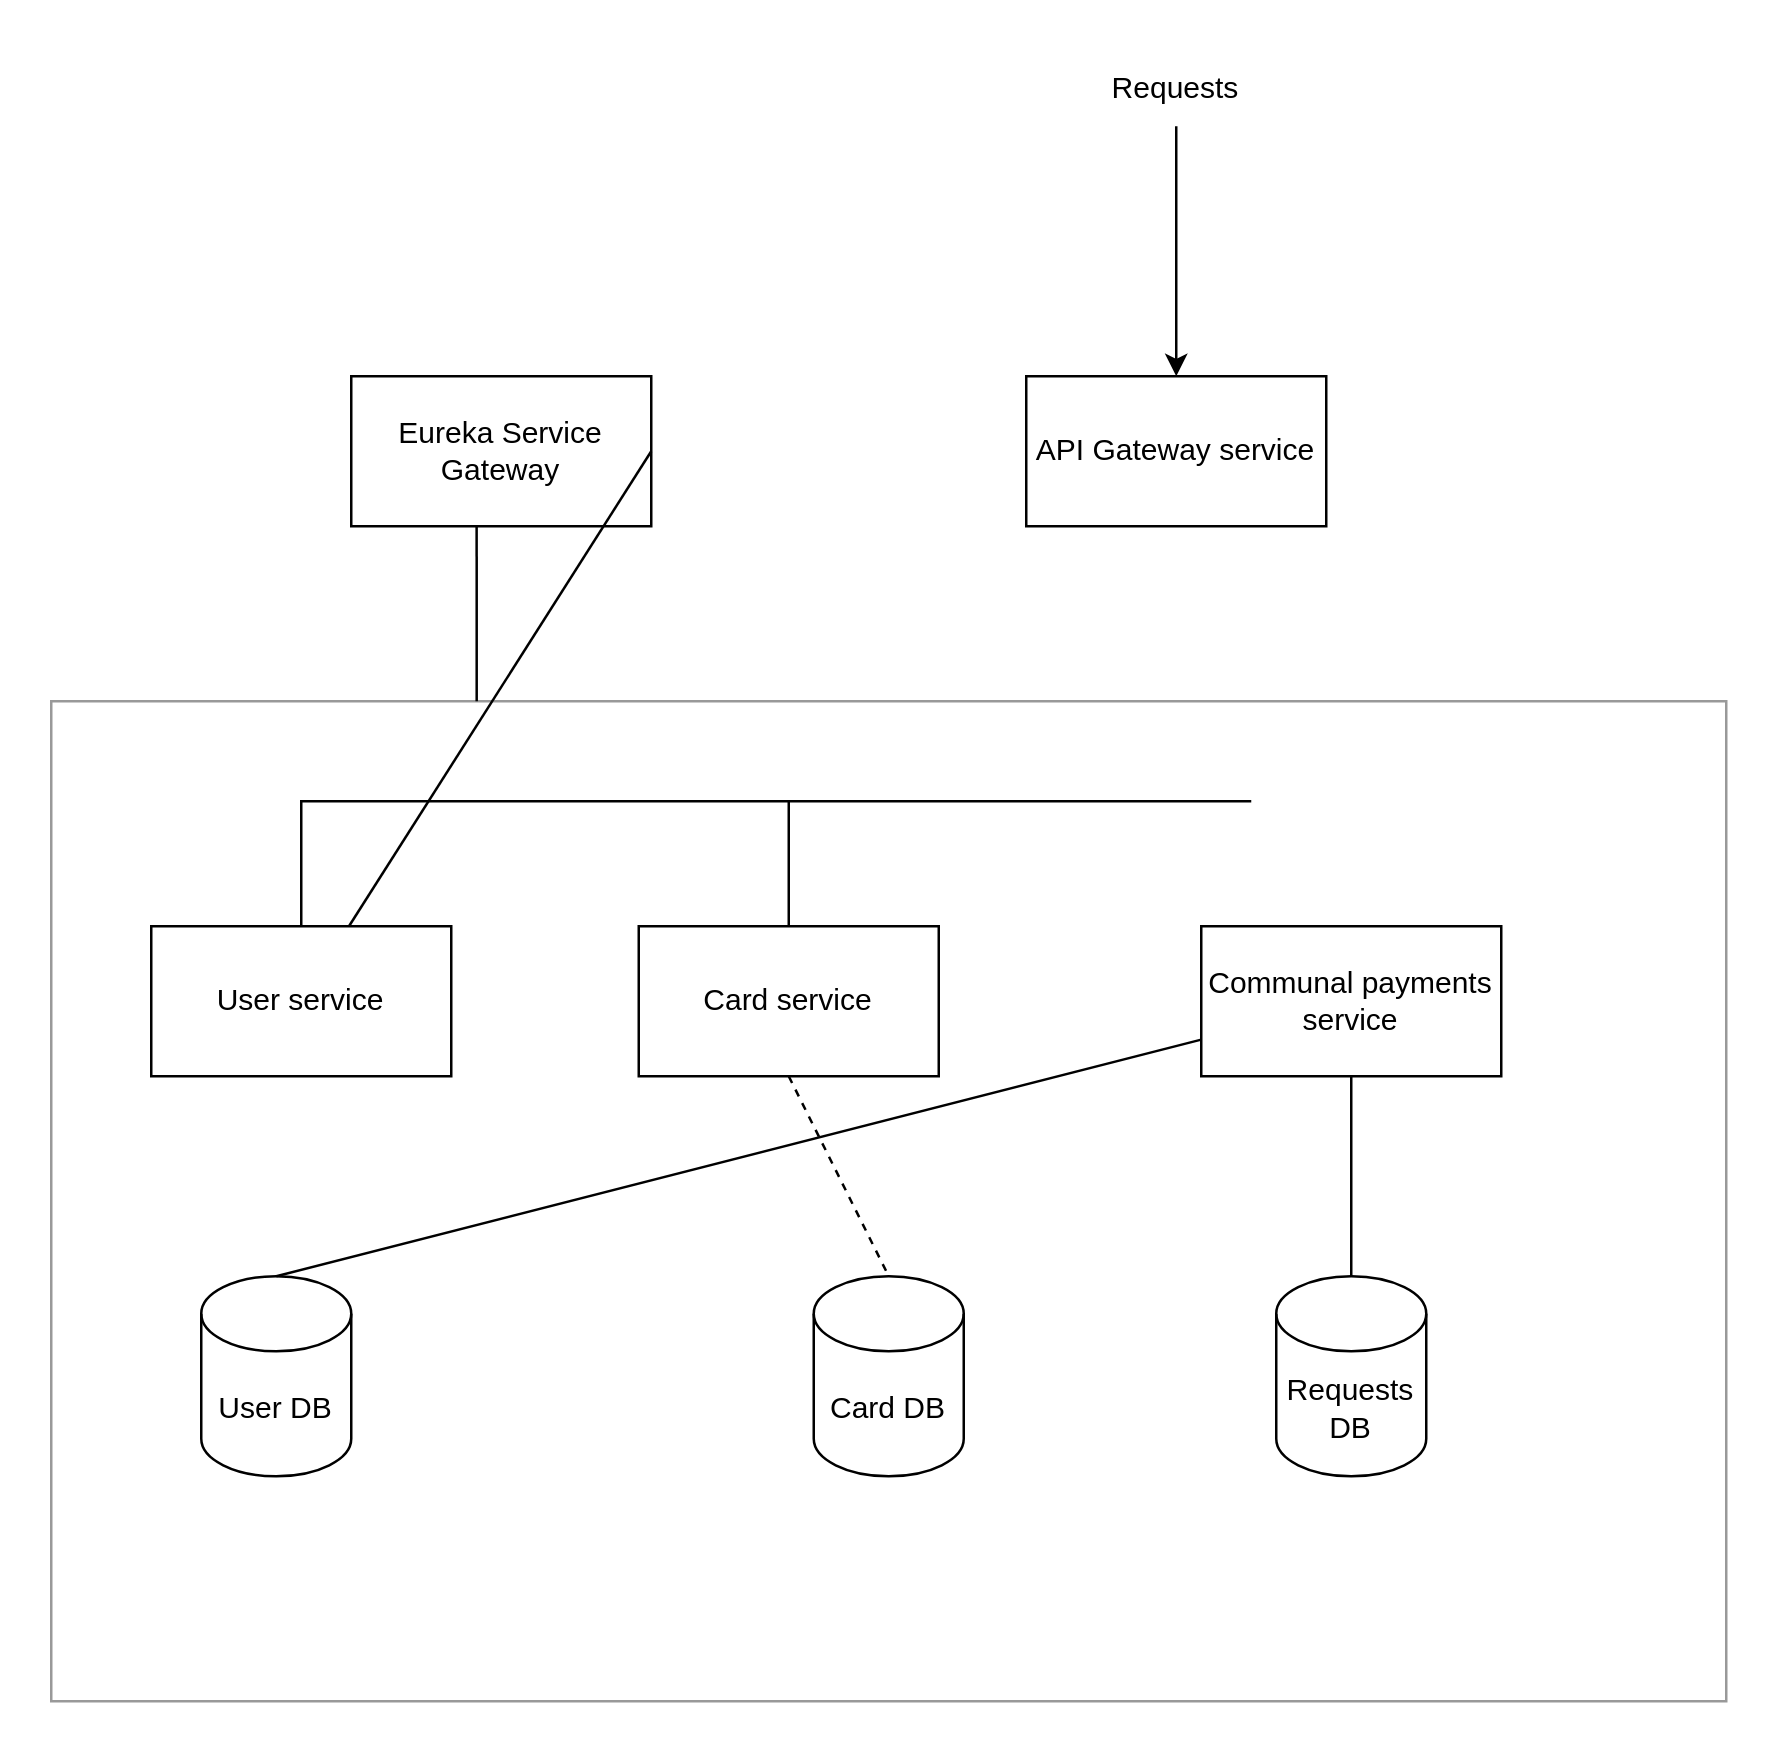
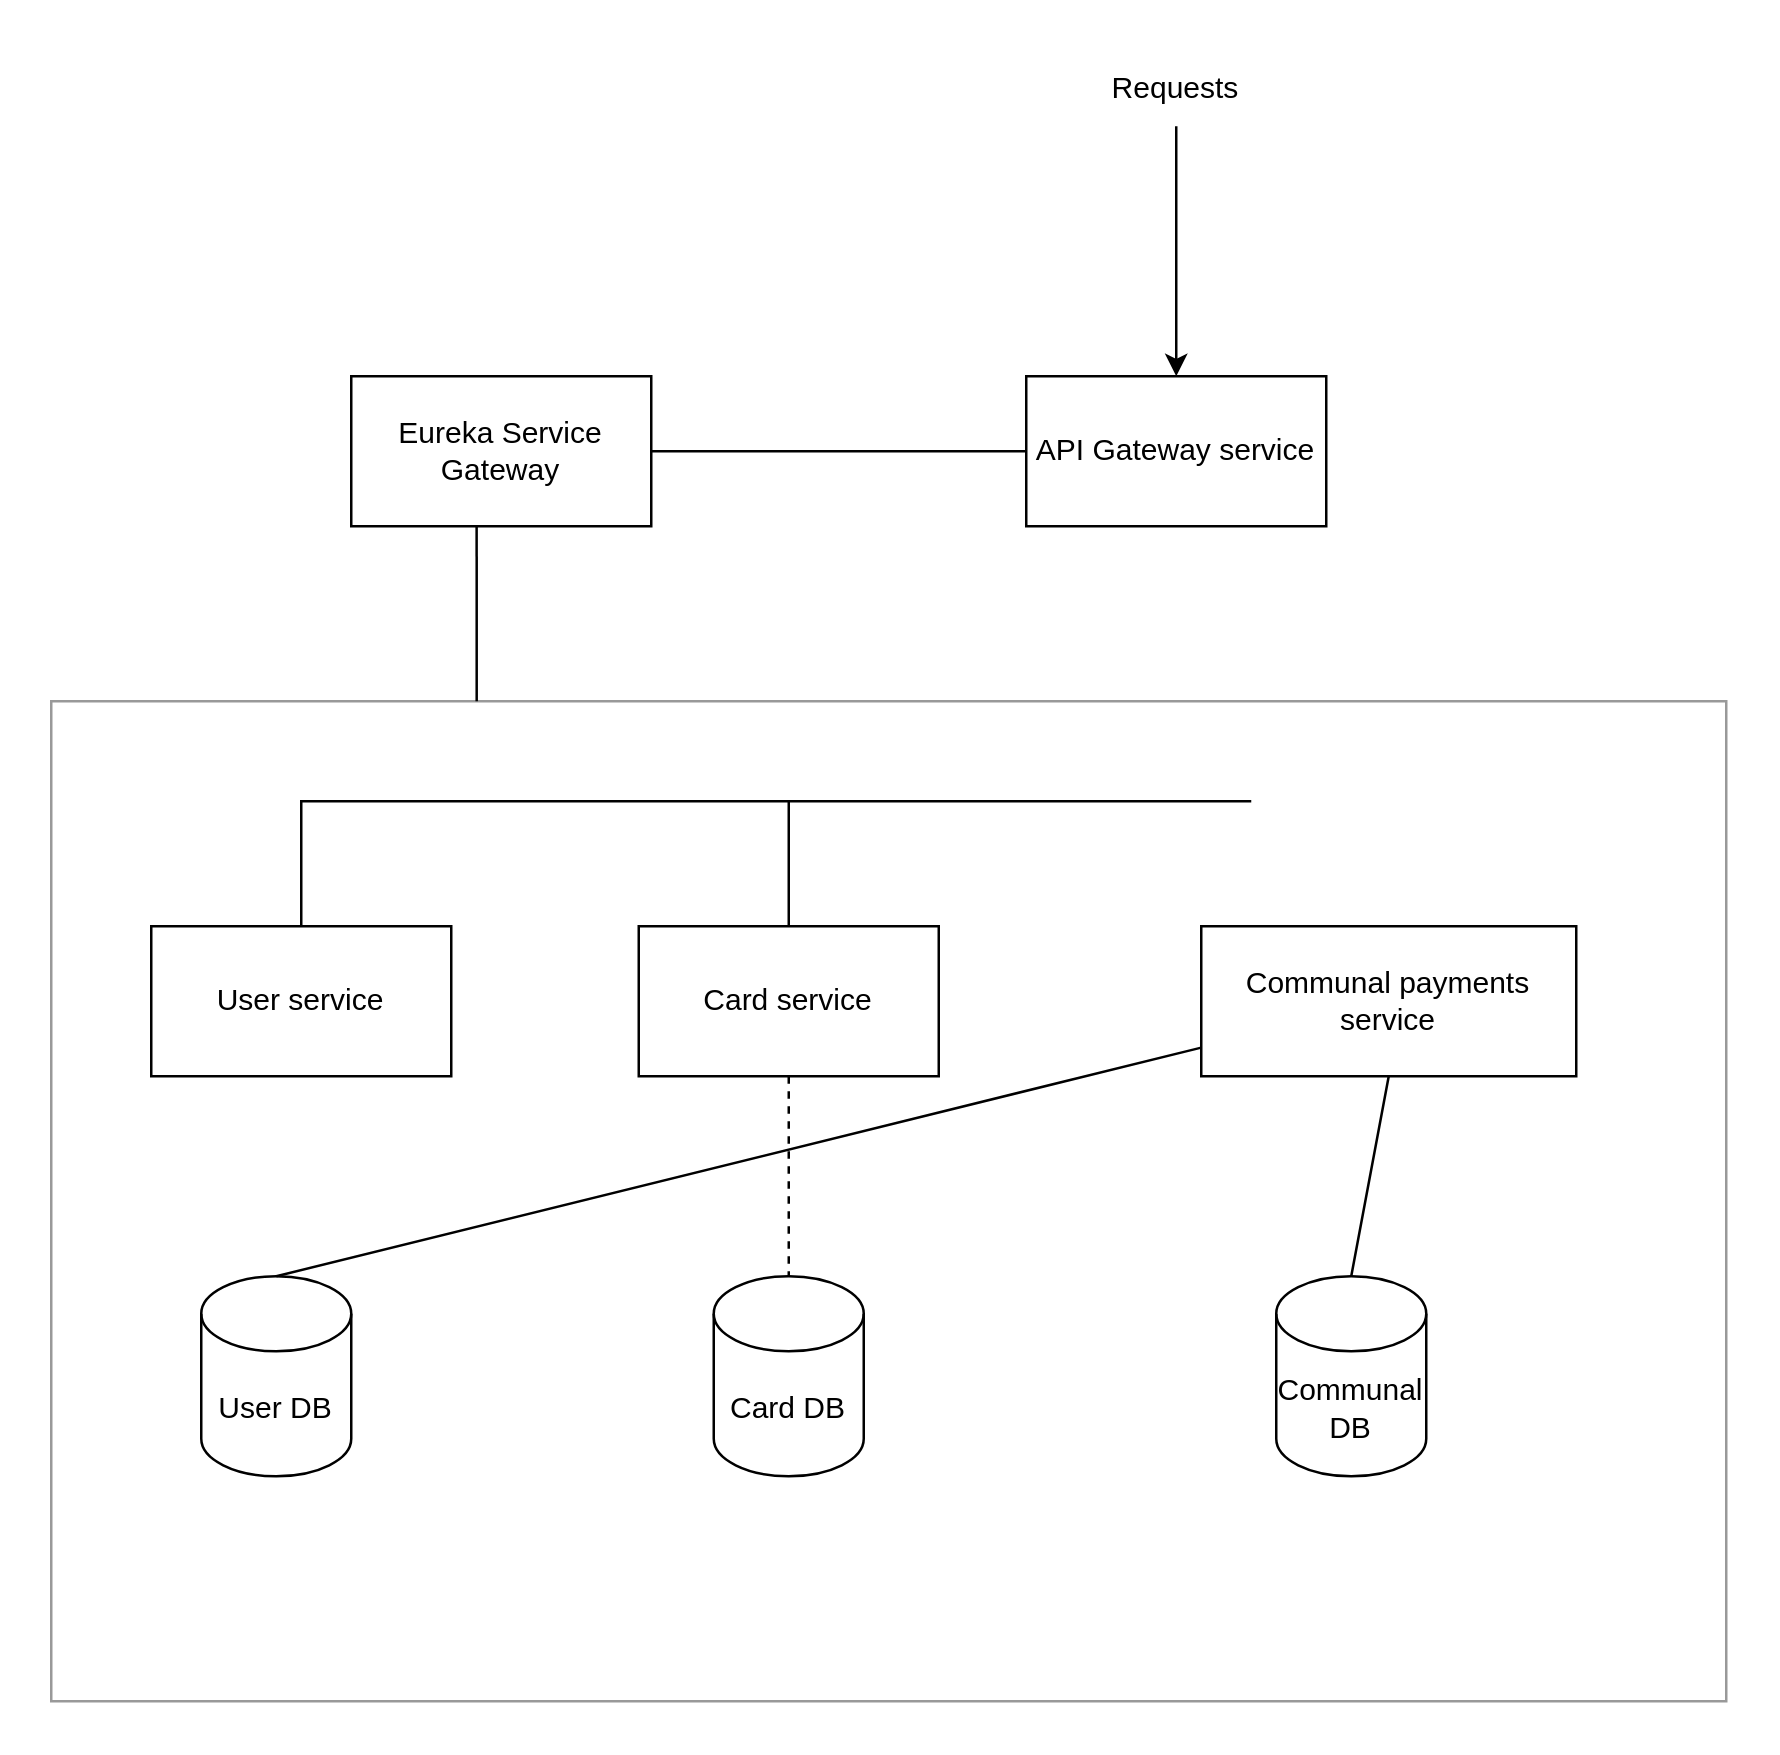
edge "Eureka Service Gateway" -- "User service": now "Eureka Service Gateway" -- "API Gateway service"
node "Communal payments service": size 300x150 -> 375x150
node "Card DB": moved (889, 1376) -> (789, 1376)
node "Requests DB": label "Requests DB" -> "Communal DB"
